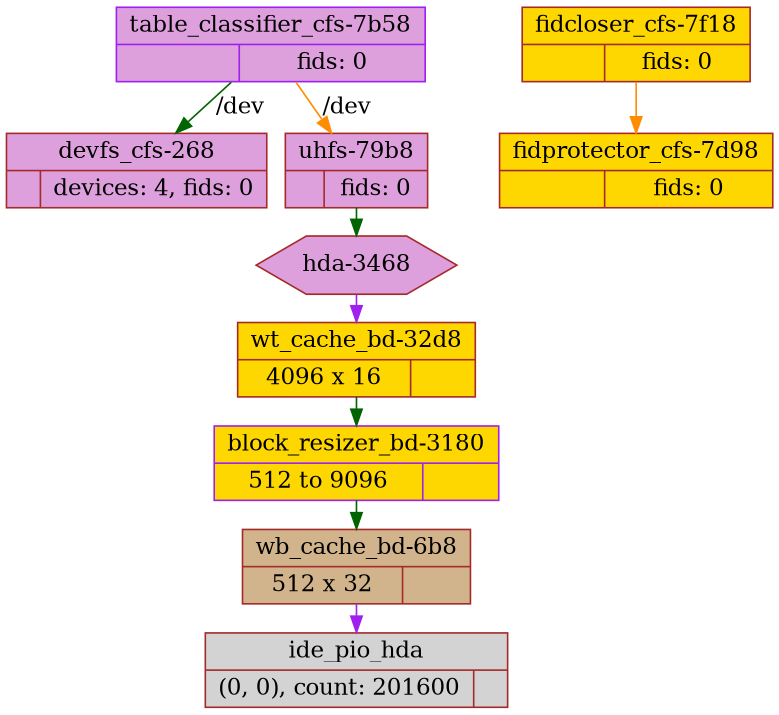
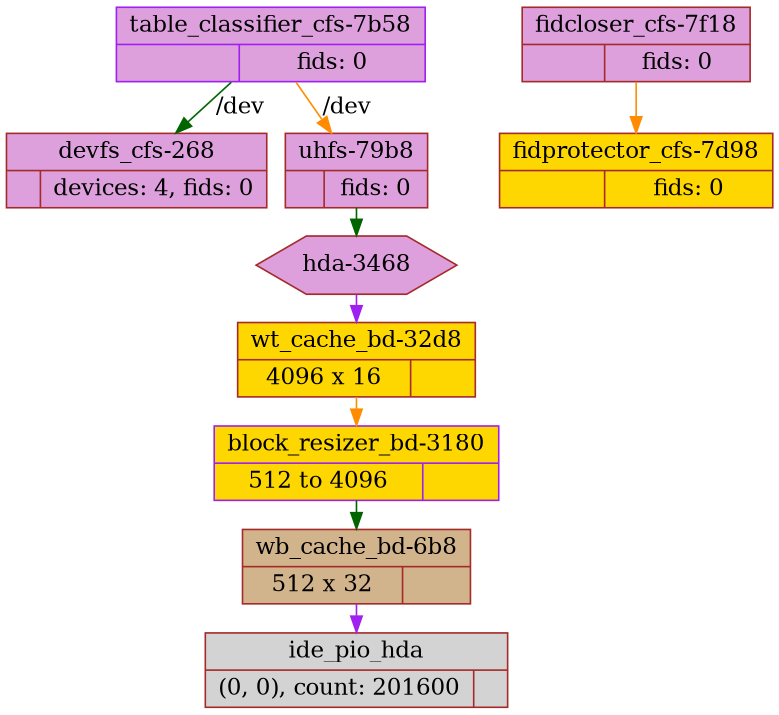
node "fidcloser_cfs-7f18": fillcolor gold -> plum
edge "wt_cache_bd-32d8" -> "block_resizer_bd-3180": color darkgreen -> darkorange
node "block_resizer_bd-3180": text "512 to 9096" -> "512 to 4096"
